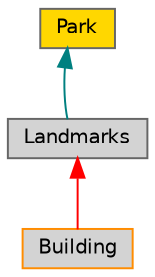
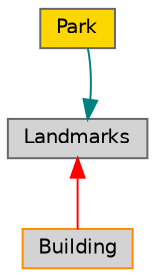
edge "Landmarks" -> "Park": reversed
